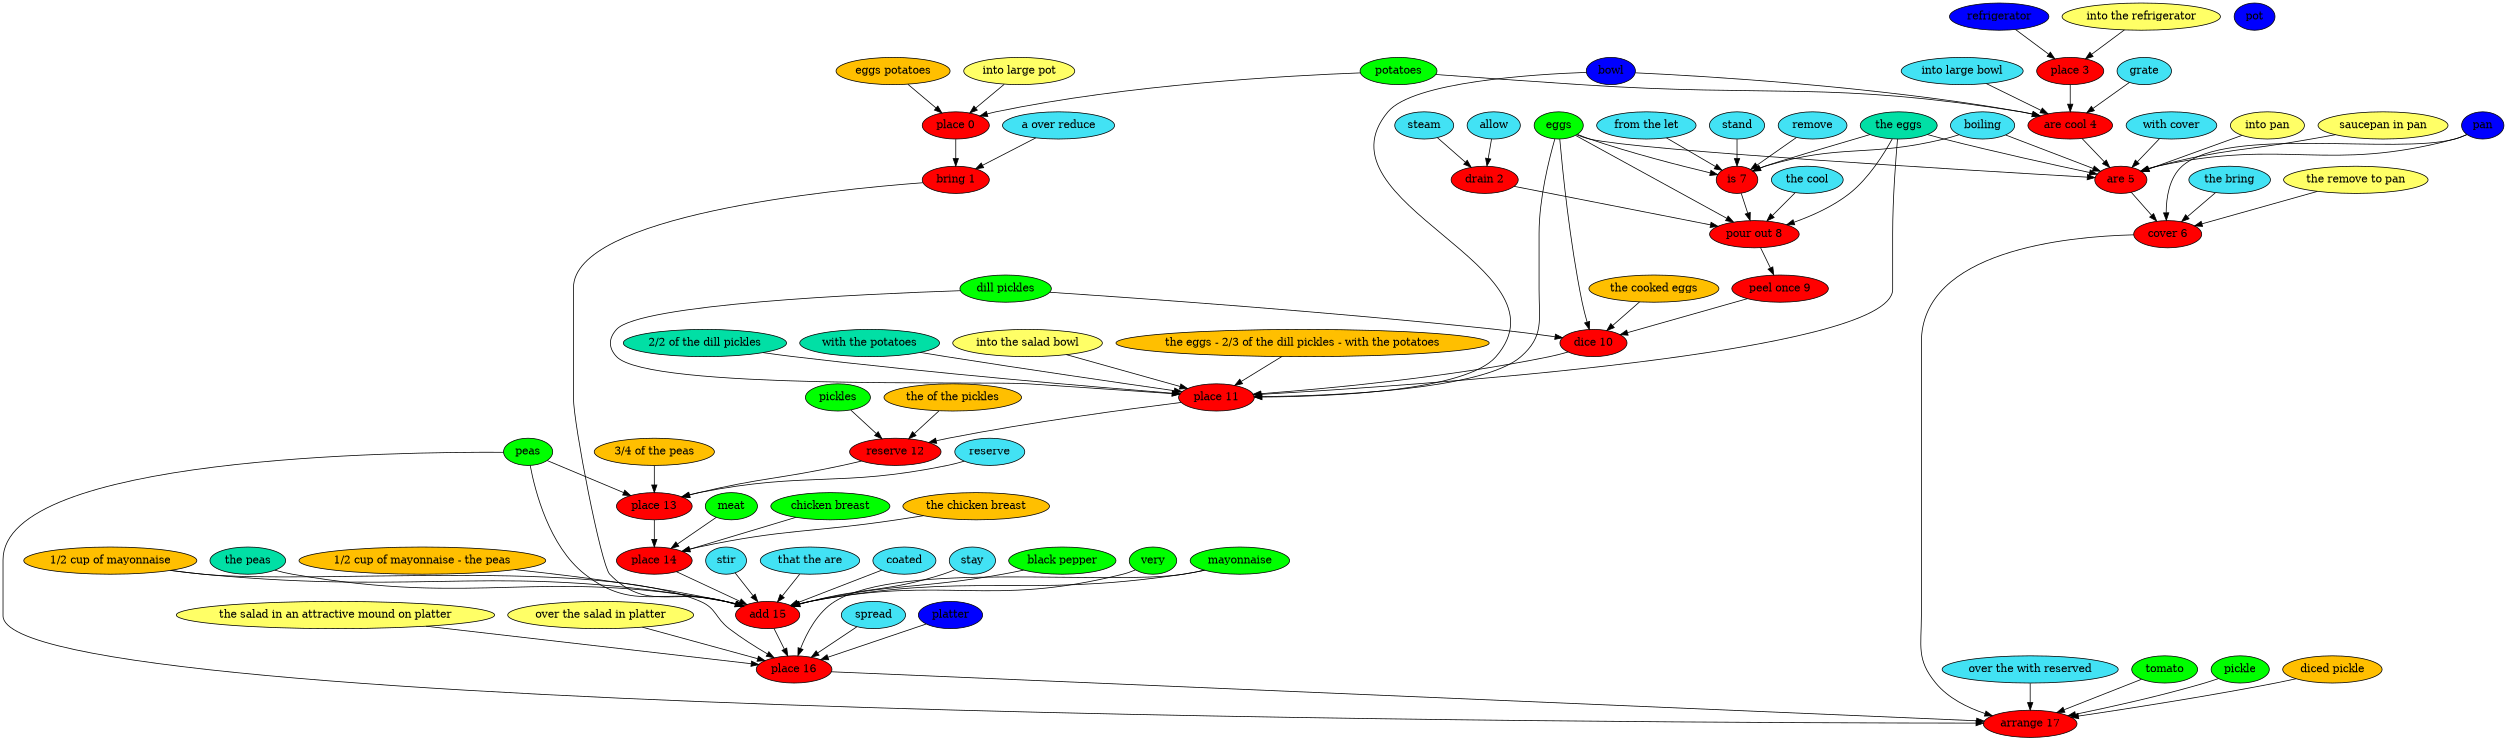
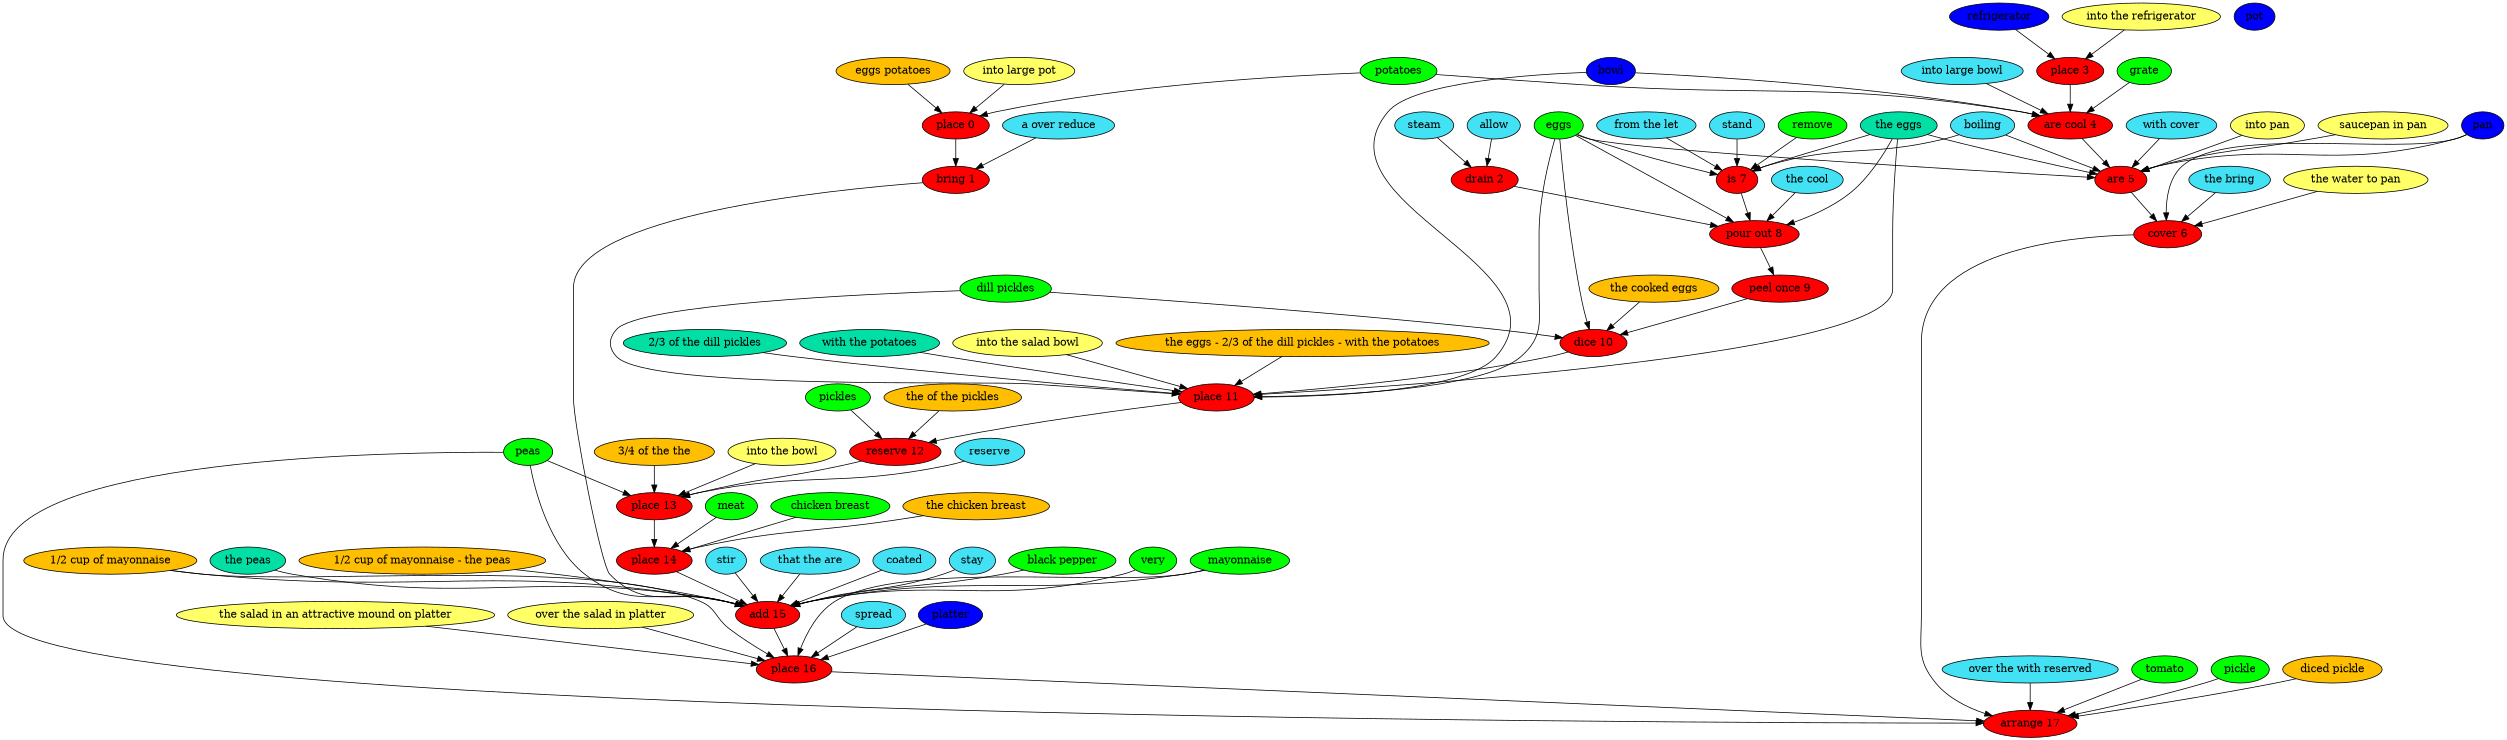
node "grate": fillcolor #42e2f4 -> green
node "remove": fillcolor #42e2f4 -> green
node "the remove to pan": label "the remove to pan" -> "the water to pan"
node "2/2 of the dill pickles": label "2/2 of the dill pickles" -> "2/3 of the dill pickles"
node "3/4 of the peas": label "3/4 of the peas" -> "3/4 of the the"
node "into the bowl": added
